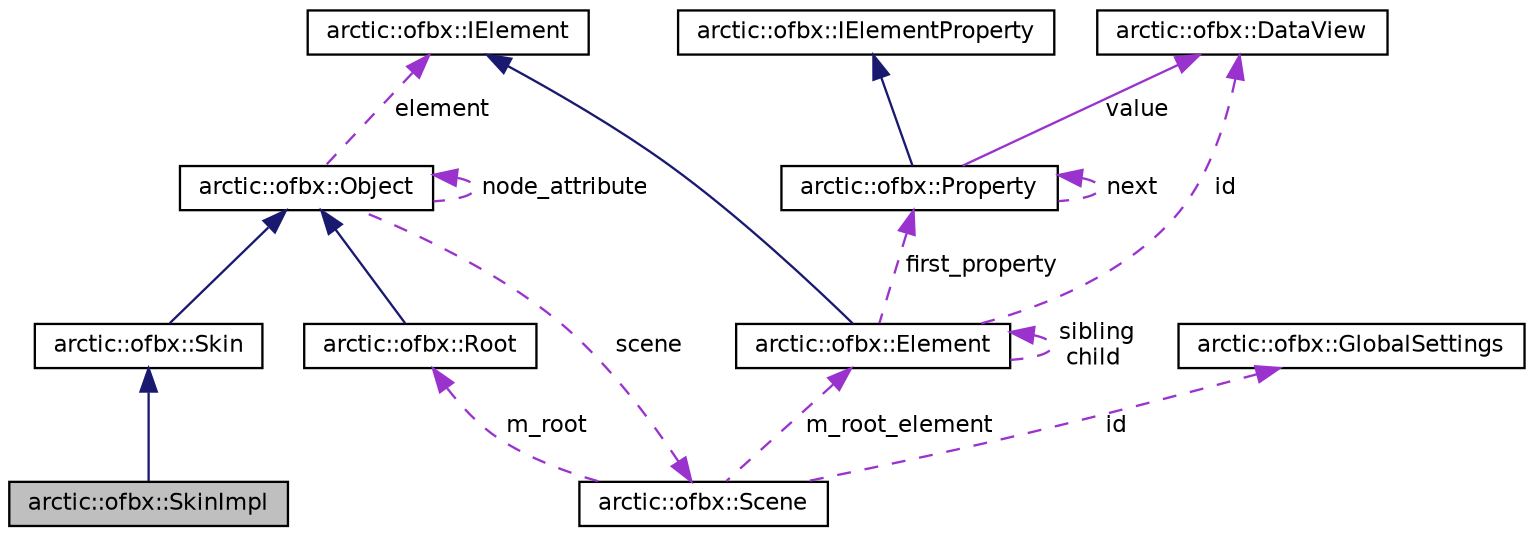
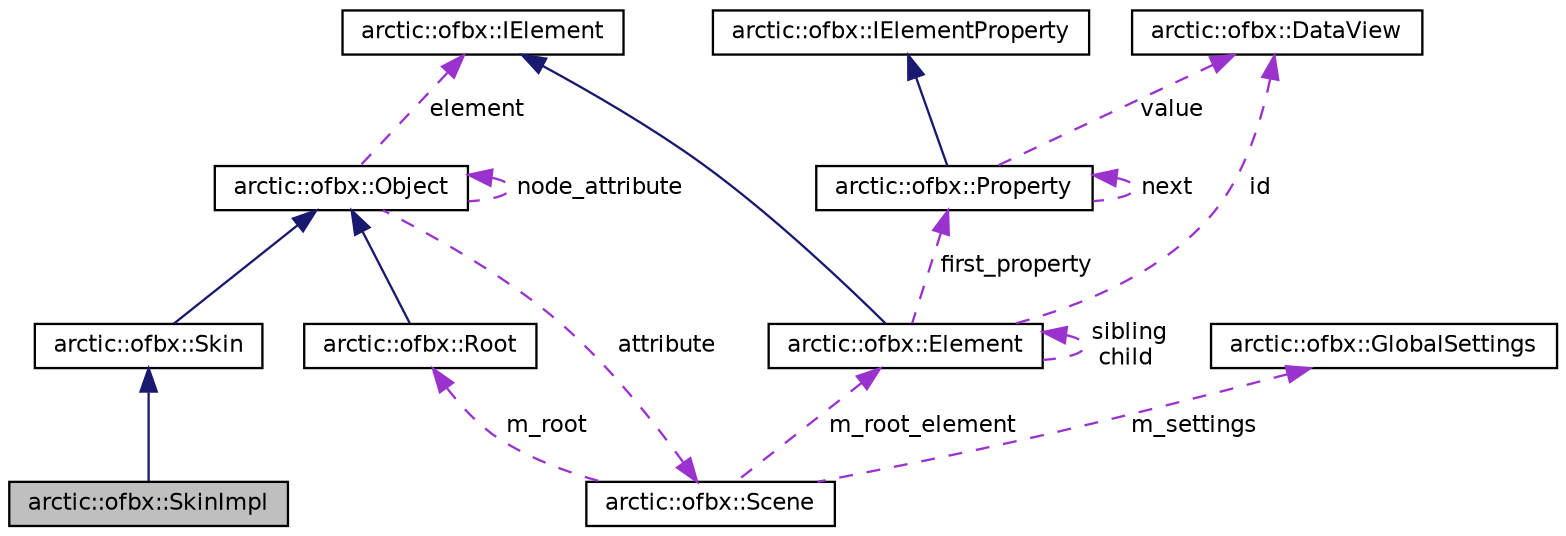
edge "arctic::ofbx::Property" -> "arctic::ofbx::DataView": style solid -> dashed
edge "arctic::ofbx::Object" -> "arctic::ofbx::Scene": label " scene" -> " attribute"
edge "arctic::ofbx::Scene" -> "arctic::ofbx::GlobalSettings": label " id" -> " m_settings"
